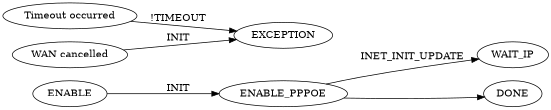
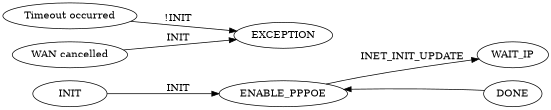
edge "Timeout occurred" -> "EXCEPTION": label "!TIMEOUT" -> "!INIT"
node "ENABLE": label "ENABLE" -> "INIT"
edge "ENABLE_PPPOE" -> "DONE": reversed
